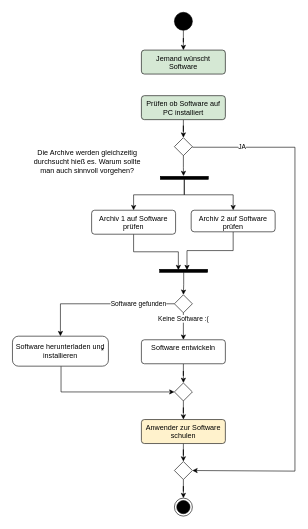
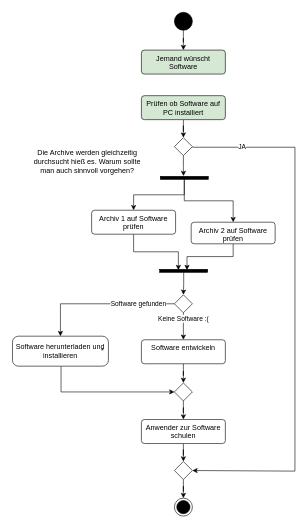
node "Archiv 2 auf Software prüfen": moved (233, 221) -> (233, 233)
node "Anwender zur Software schulen": fillcolor #fff2cc -> #ffffff
